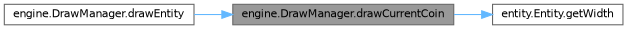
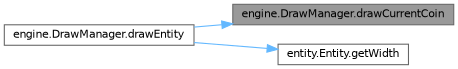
edge "engine.DrawManager.drawCurrentCoin" -> "entity.Entity.getWidth": now "engine.DrawManager.drawEntity" -> "entity.Entity.getWidth"
